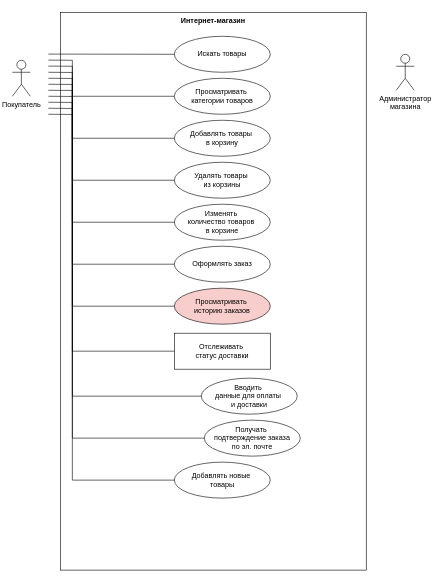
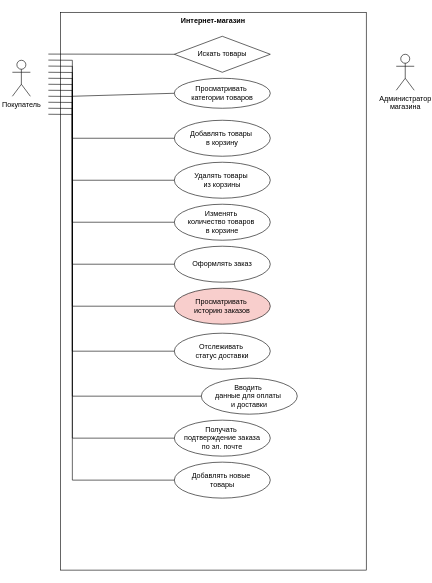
node "Искать товары": shape ellipse -> diamond
node "Просматривать категории товаров": size 96x36 -> 96x30
node "Отслеживать статус доставки": shape rectangle -> ellipse
node "Получать подтверждение заказа по эл. почте": moved (252, 438) -> (222, 438)
